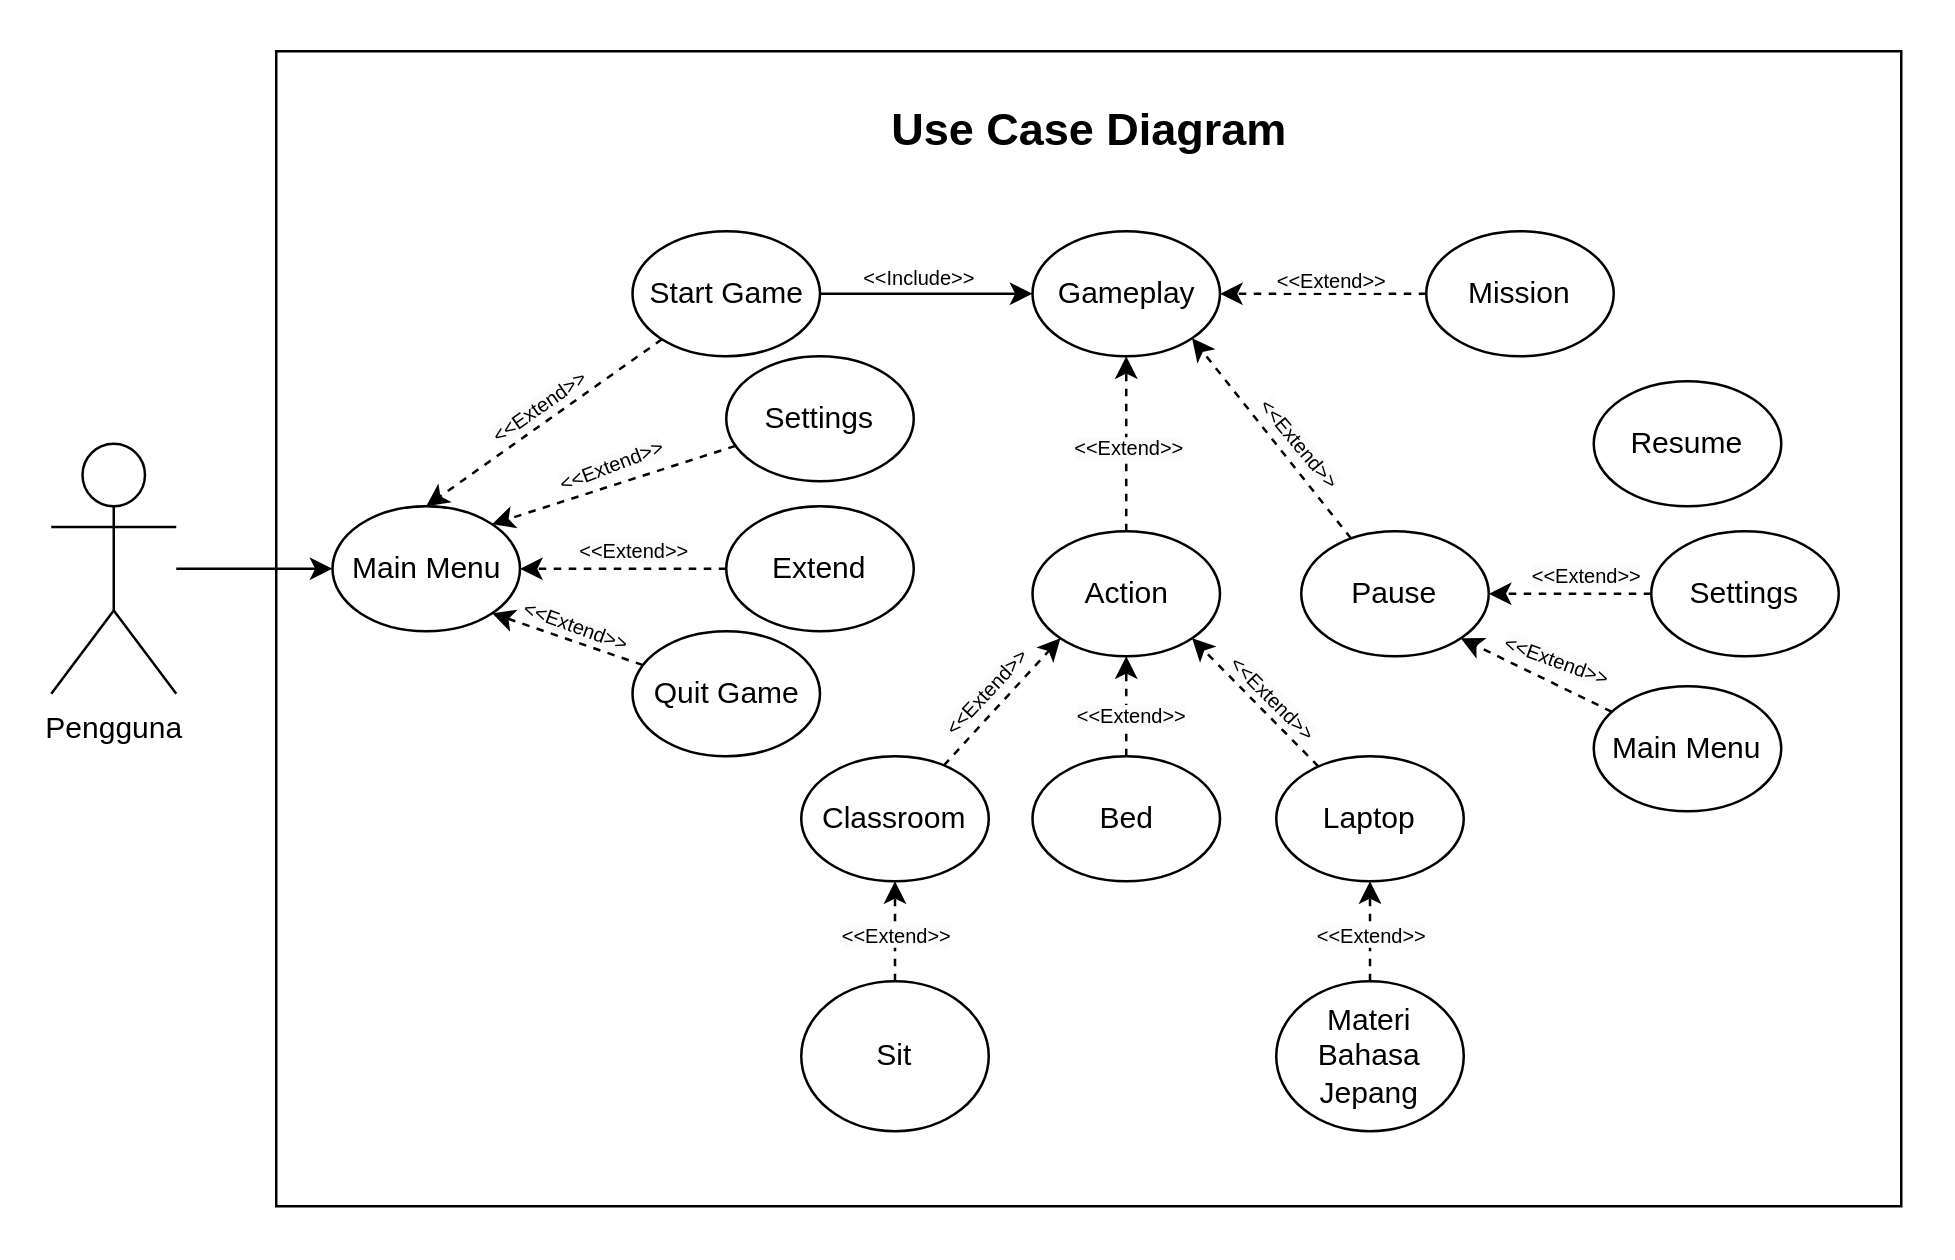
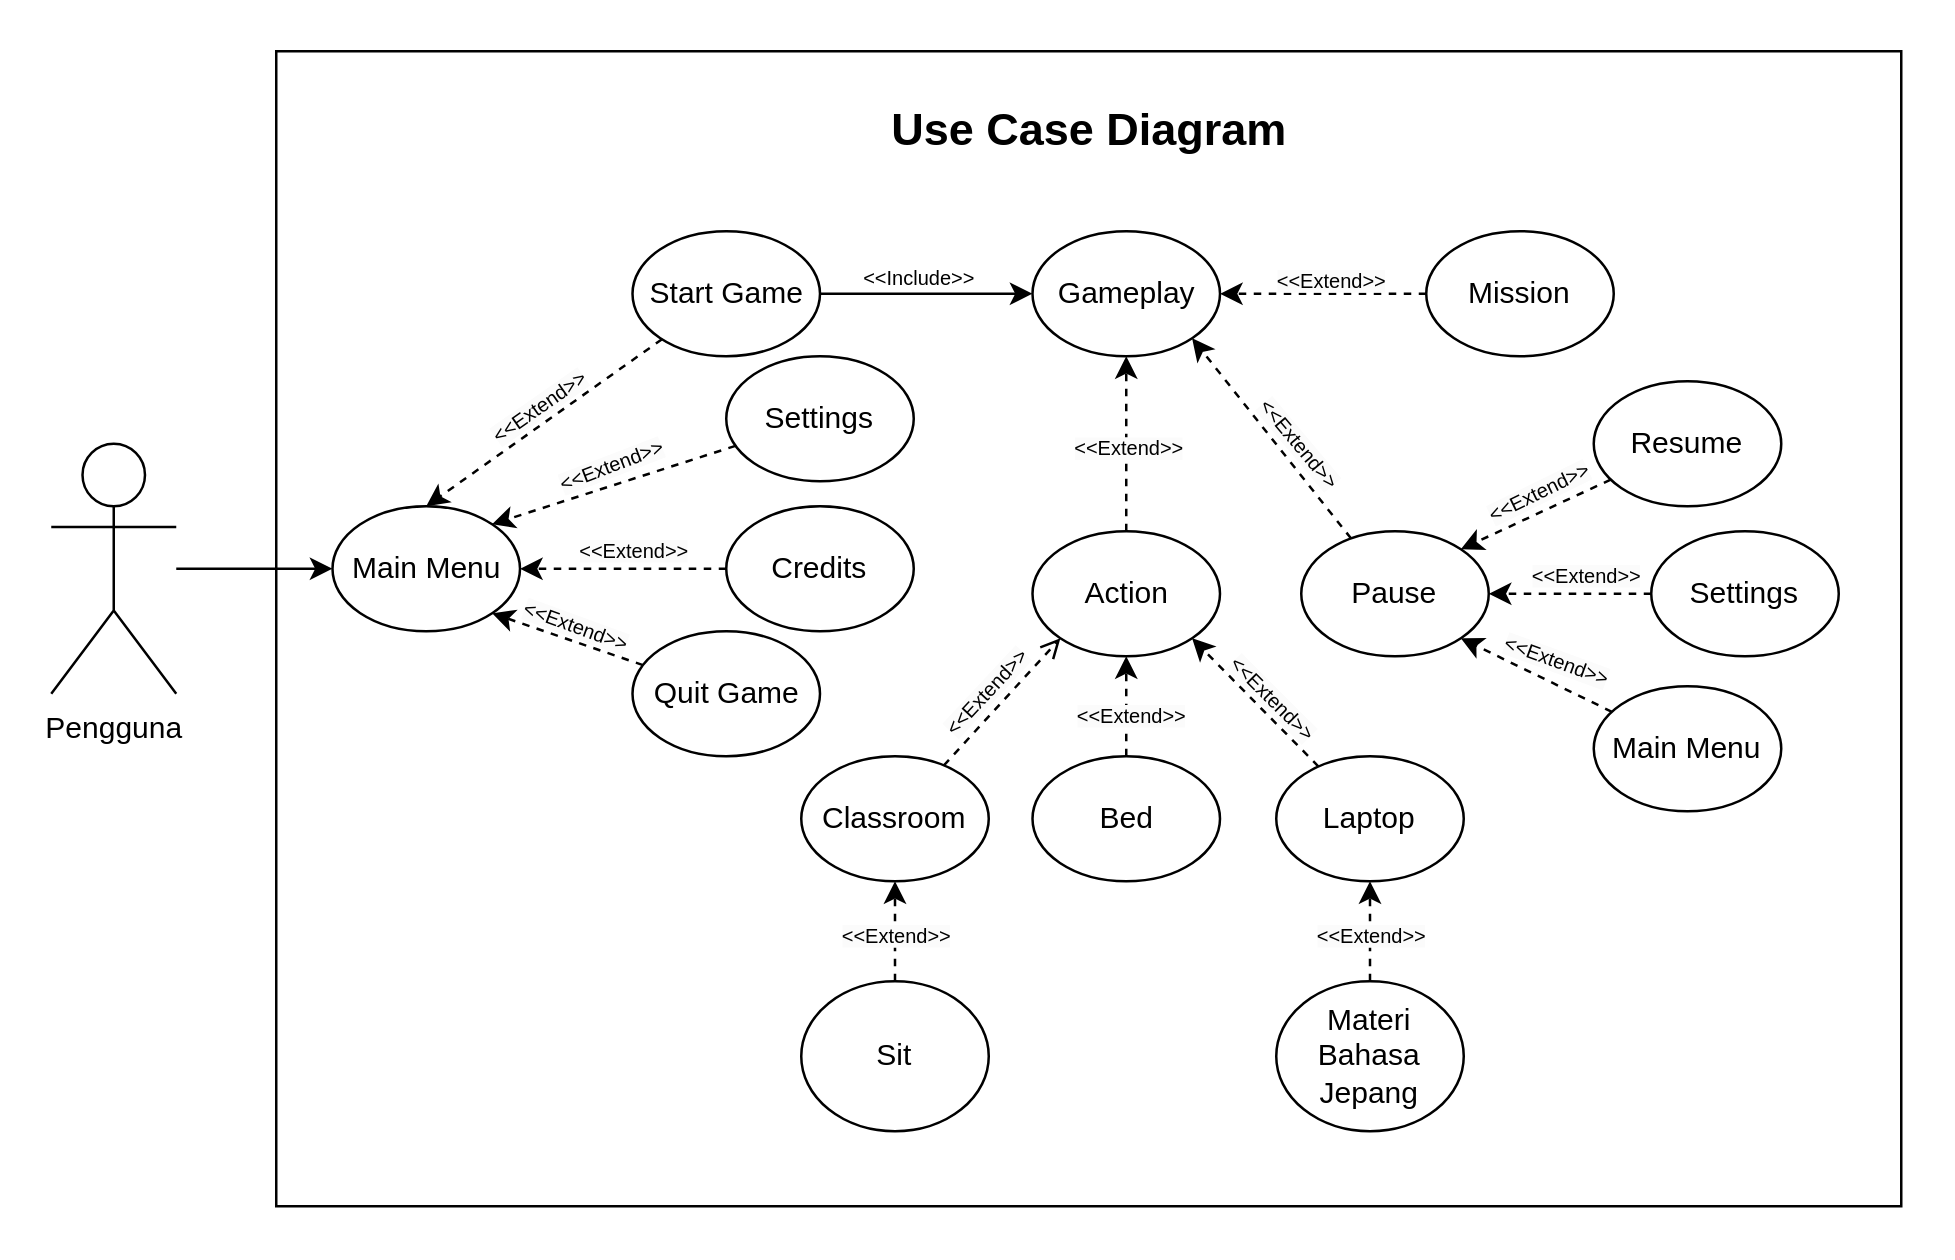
edge "Resume" -> "Pause": added, label "<<Extend>>"
node "Extend": label "Extend" -> "Credits"
edge "Classroom" -> "Action": arrowhead classic -> open
